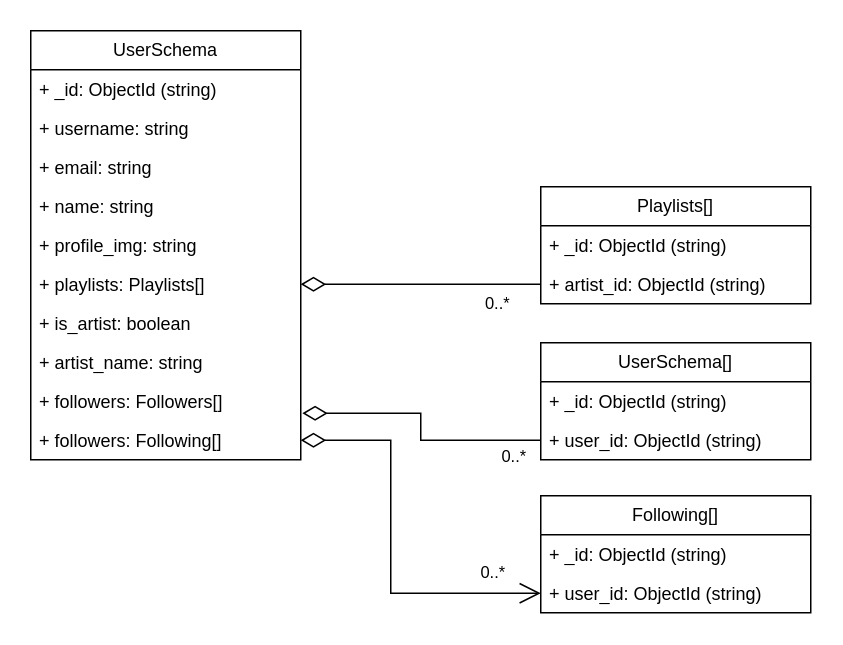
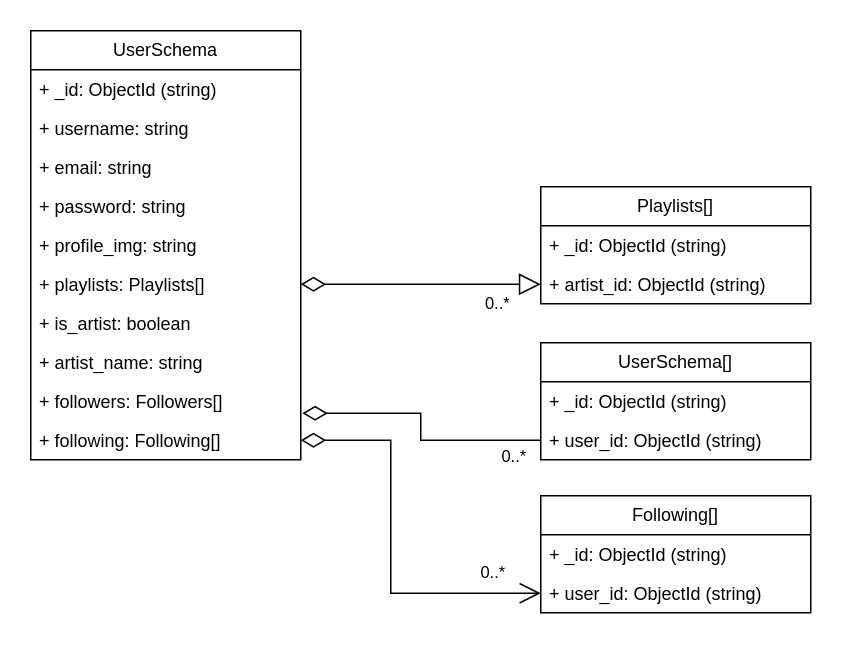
node "+ name: string": label "+ name: string" -> "+ password: string"
edge "+ artist_id: ObjectId (string)" -> "+ playlists: Playlists[]": arrowhead none -> block
node "+ followers: Following[]": label "+ followers: Following[]" -> "+ following: Following[]"
